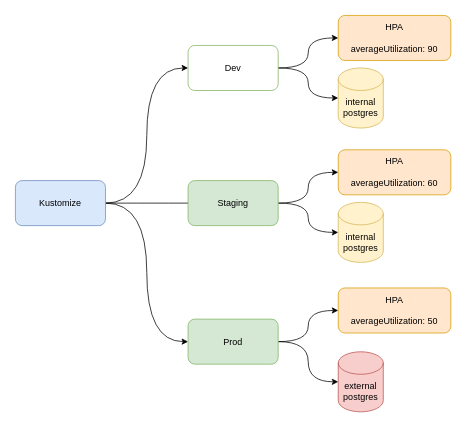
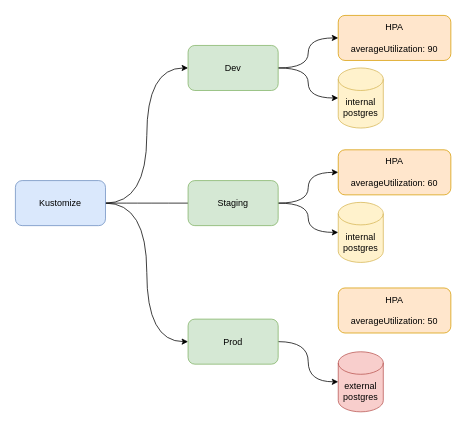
node "Dev": fillcolor #ffffff -> #d5e8d4
edge "Prod" -> "HPA averageUtilization: 50": removed
